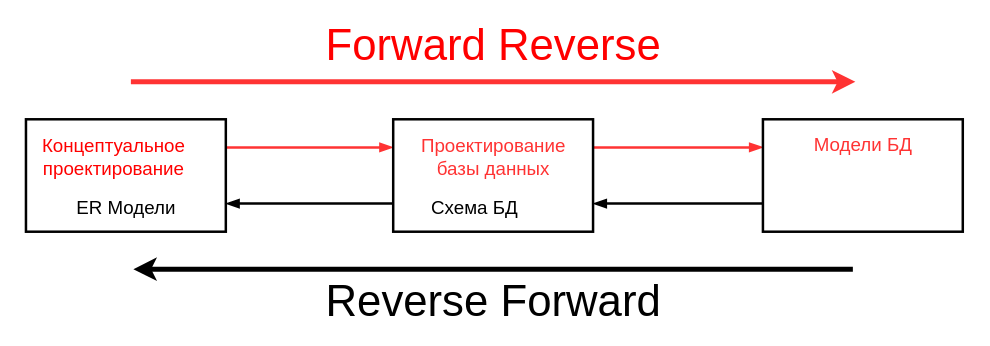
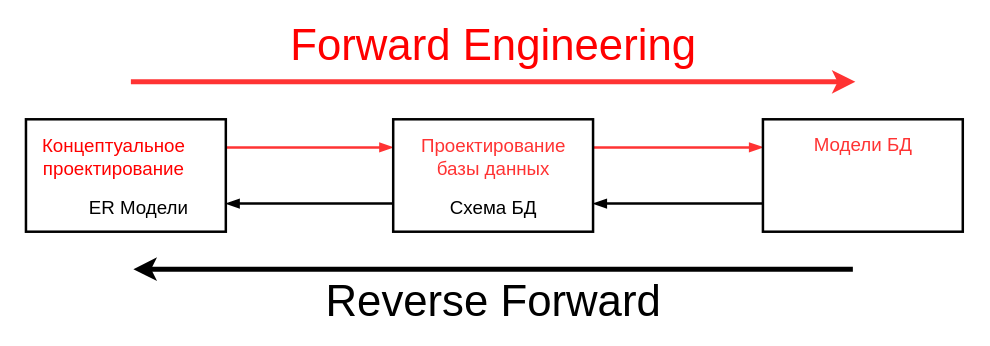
node "Forward Reverse": label "Forward Reverse" -> "Forward Engineering"
node "ER Модели": moved (126, 207) -> (138, 207)
node "Схема БД": moved (474, 207) -> (493, 207)
